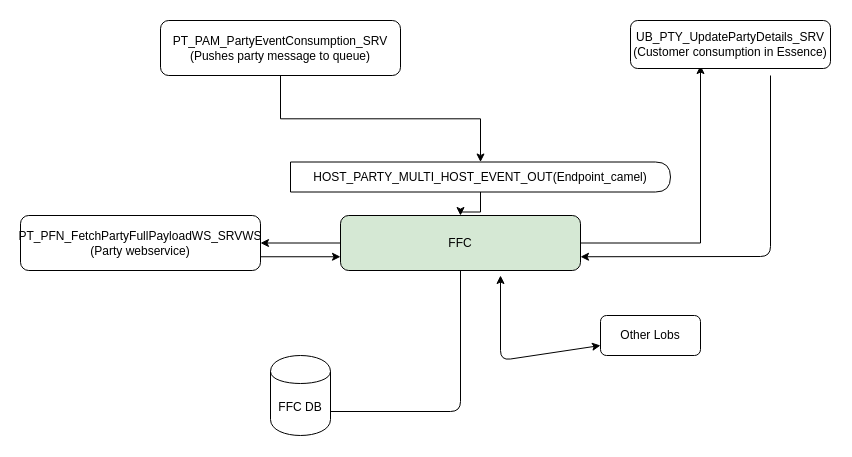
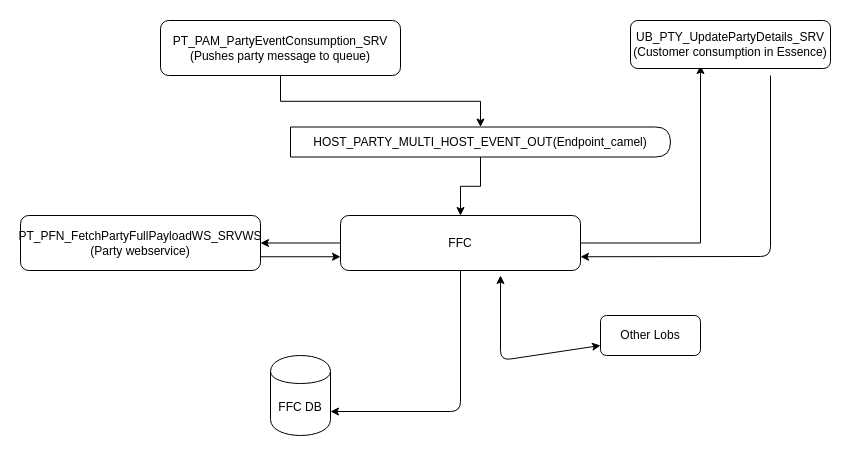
node "HOST_PARTY_MULTI_HOST_EVENT_OUT(Endpoint_camel)": moved (481, 177) -> (481, 142)
node "FFC": fillcolor #d5e8d4 -> #ffffff
edge "FFC" -- "FFC DB": arrowhead none -> classic
